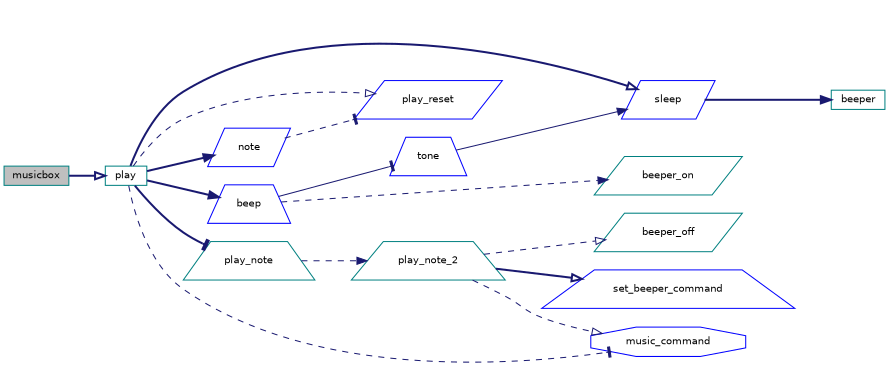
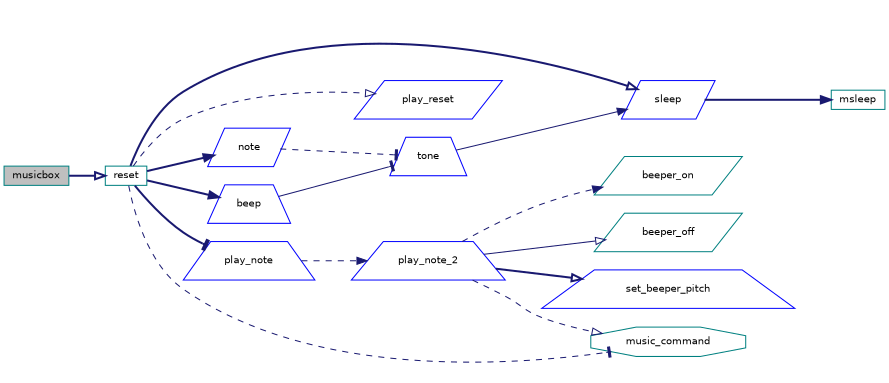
node "beeper": label "beeper" -> "msleep"
edge "note" -> "play_reset": now "note" -> "tone"
node "play": label "play" -> "reset"
edge "beep" -> "beeper_on": now "play_note_2" -> "beeper_on"
edge "play_note_2" -> "beeper_off": style dashed -> solid
node "play_note": color teal -> blue
node "play_note_2": color teal -> blue
node "set_beeper_command": label "set_beeper_command" -> "set_beeper_pitch"
node "music_command": color blue -> teal
